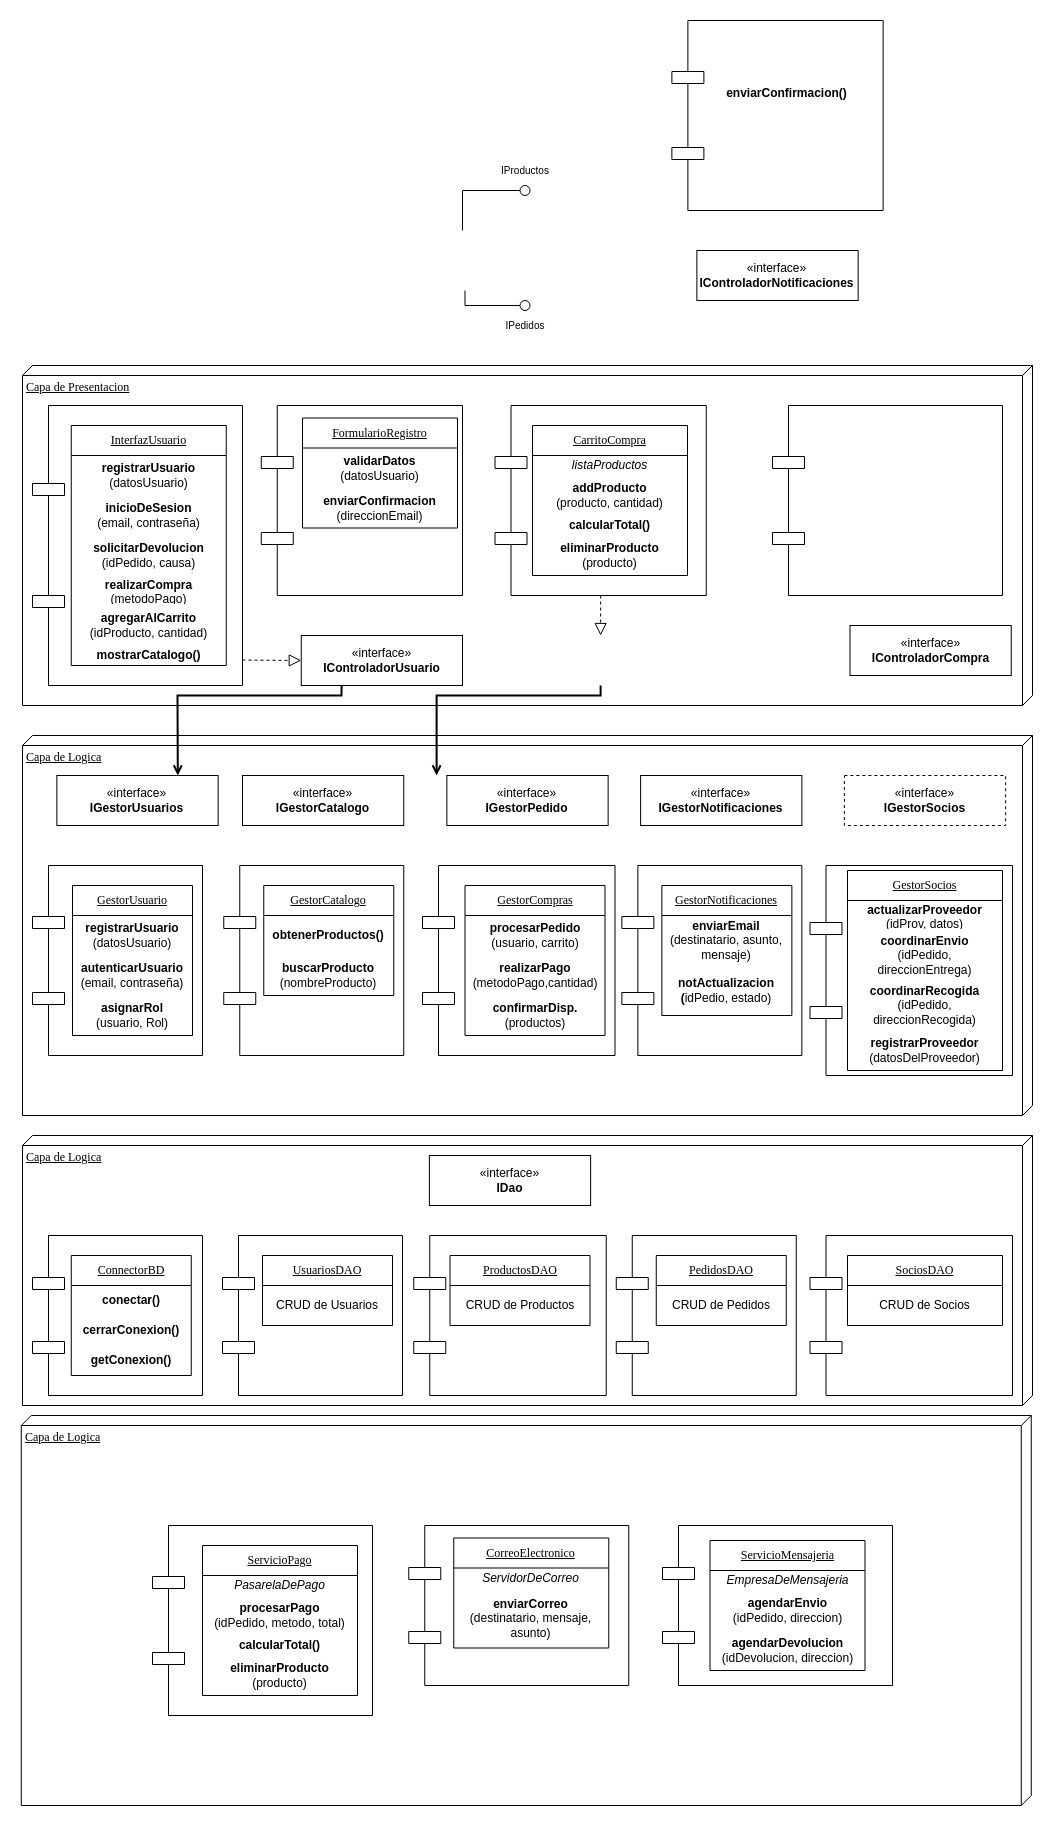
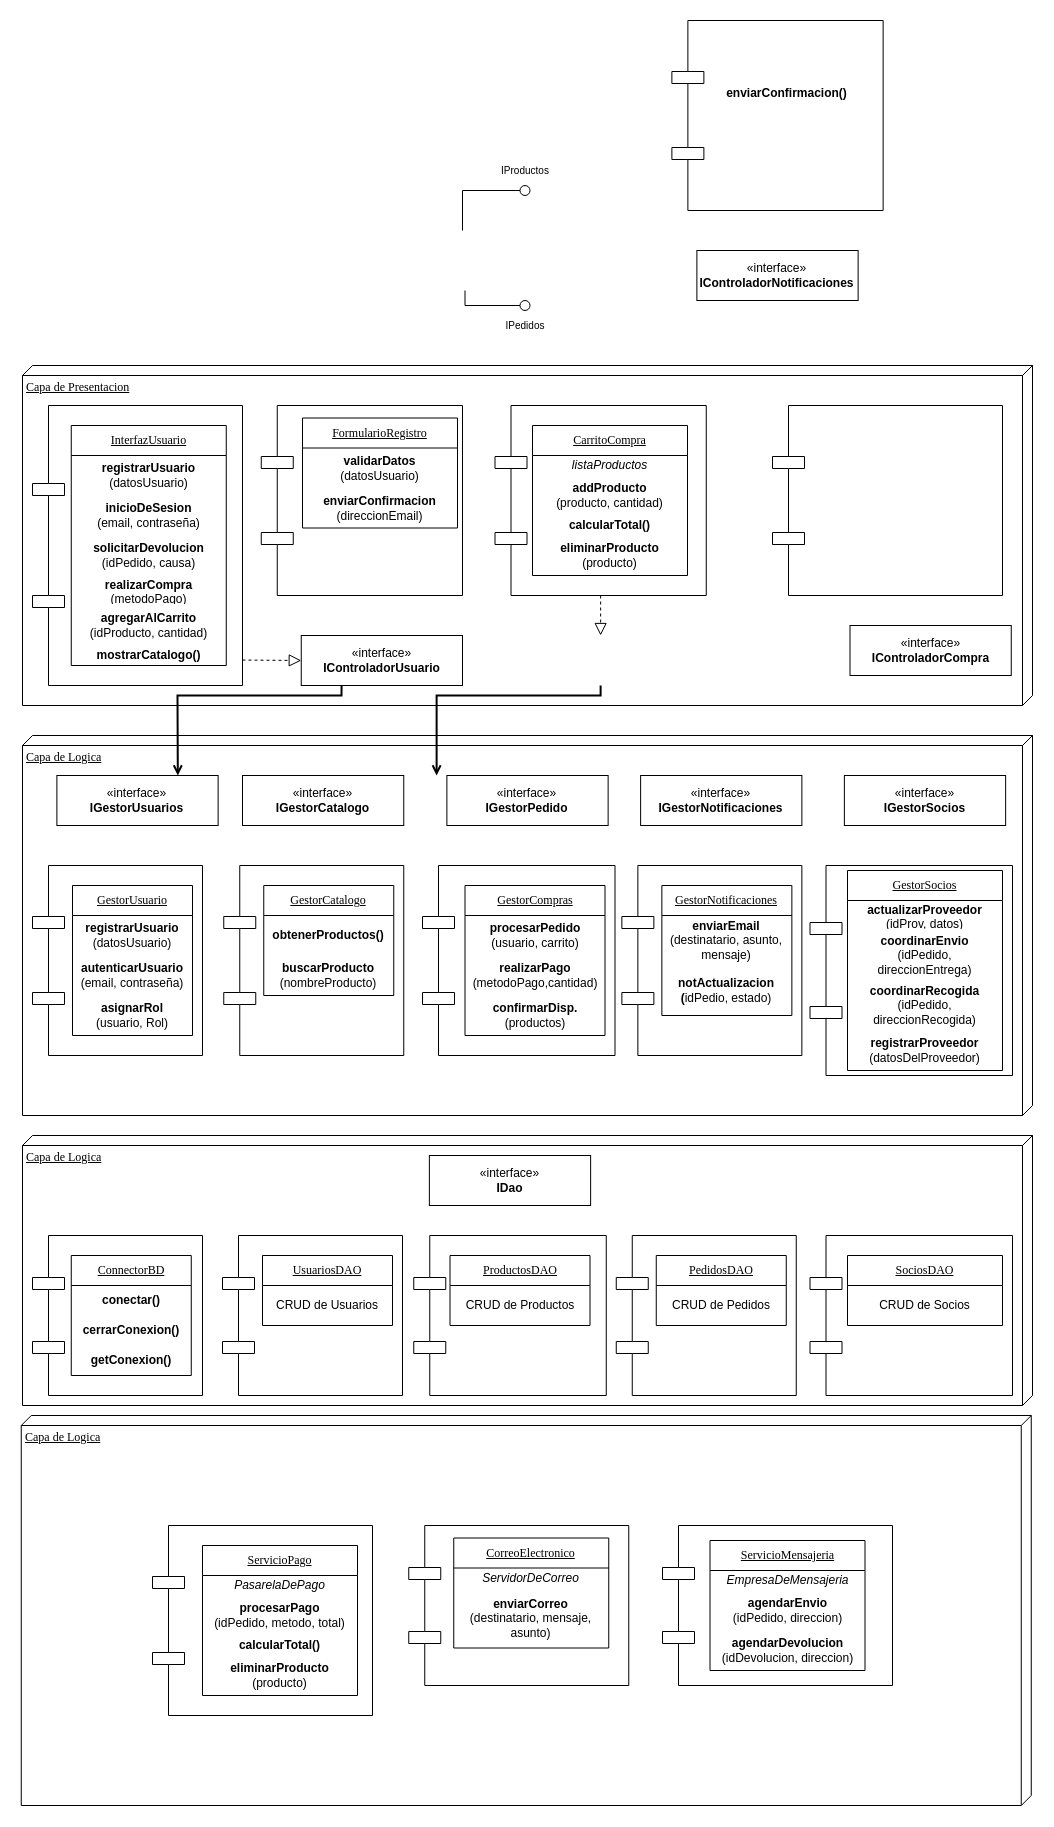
node "«interface» IGestorSocios": style dashed -> solid
